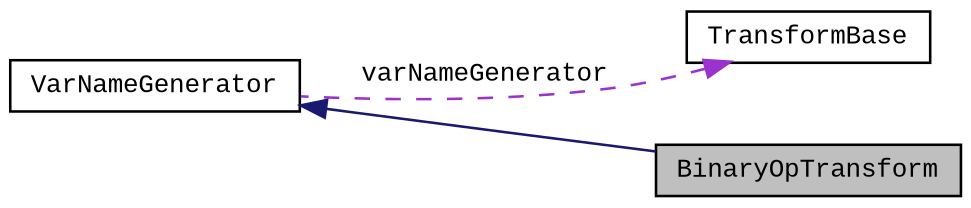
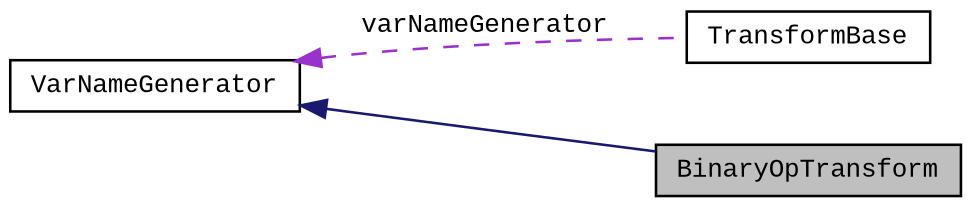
edge "VarNameGenerator" -> "TransformBase": reversed
